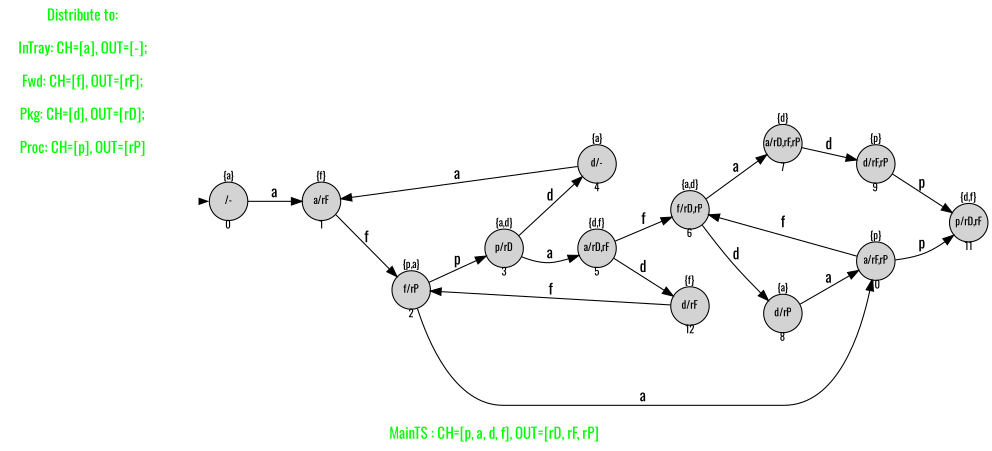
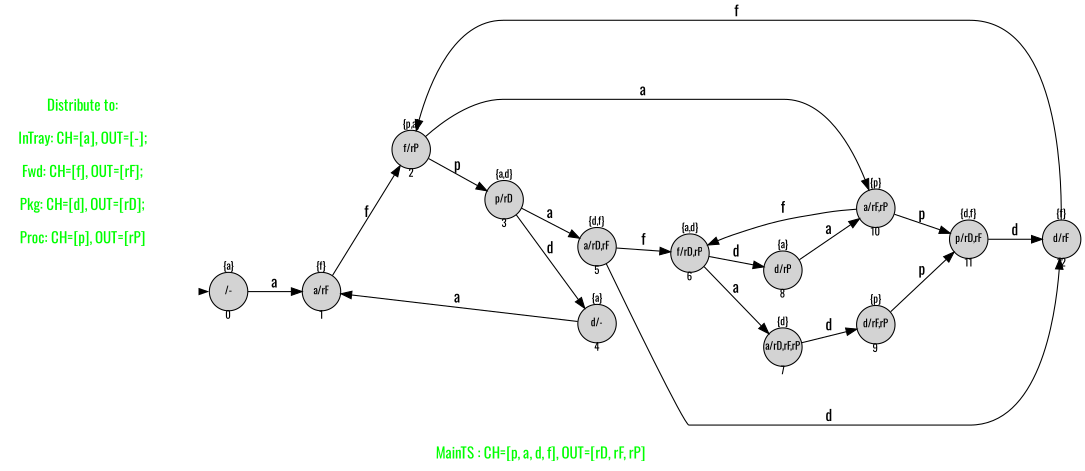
edge "{d,f} p/rD,rF 11" -> "{f} d/rF 12": added, label "d"
